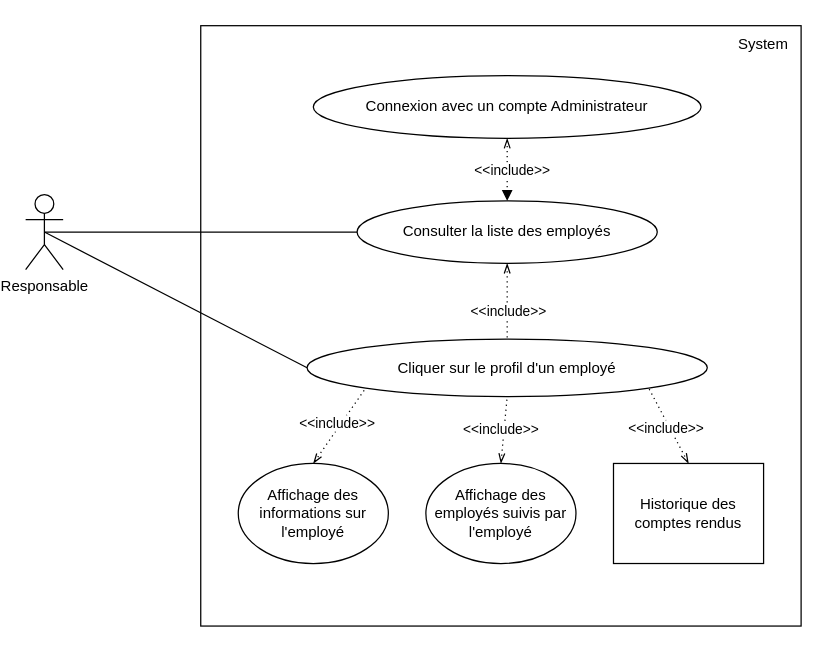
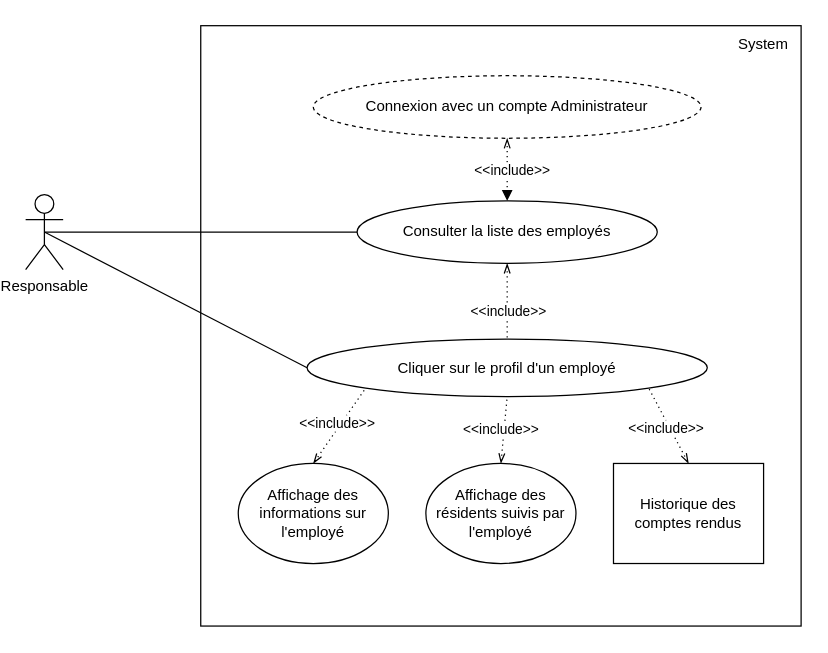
node "Connexion avec un compte Administrateur": style solid -> dashed
node "Affichage des employés suivis par l'employé": label "Affichage des employés suivis par l'employé" -> "Affichage des résidents suivis par l'employé"
